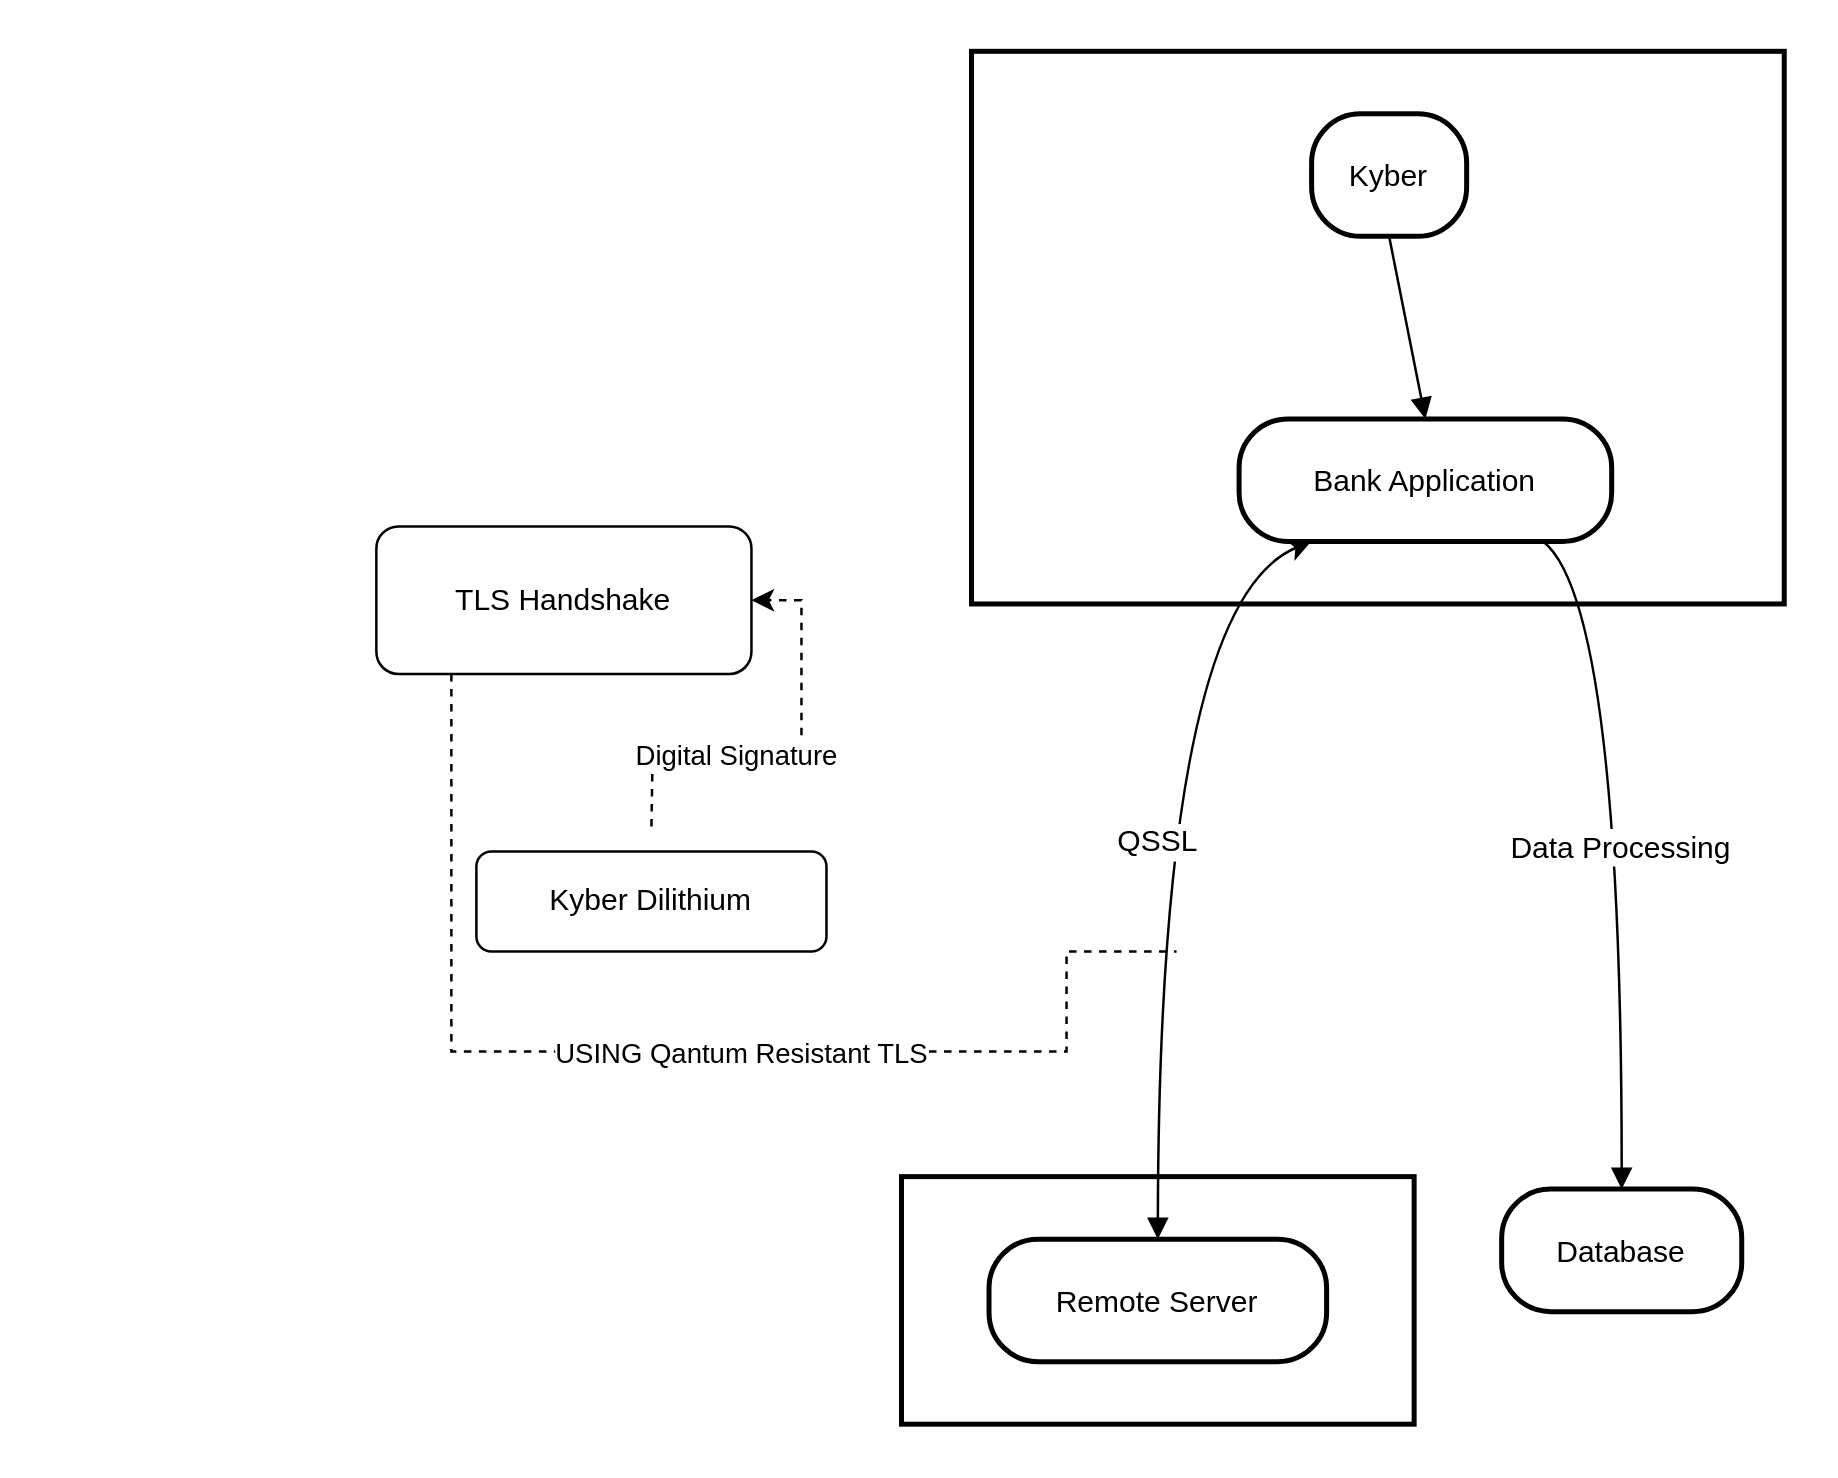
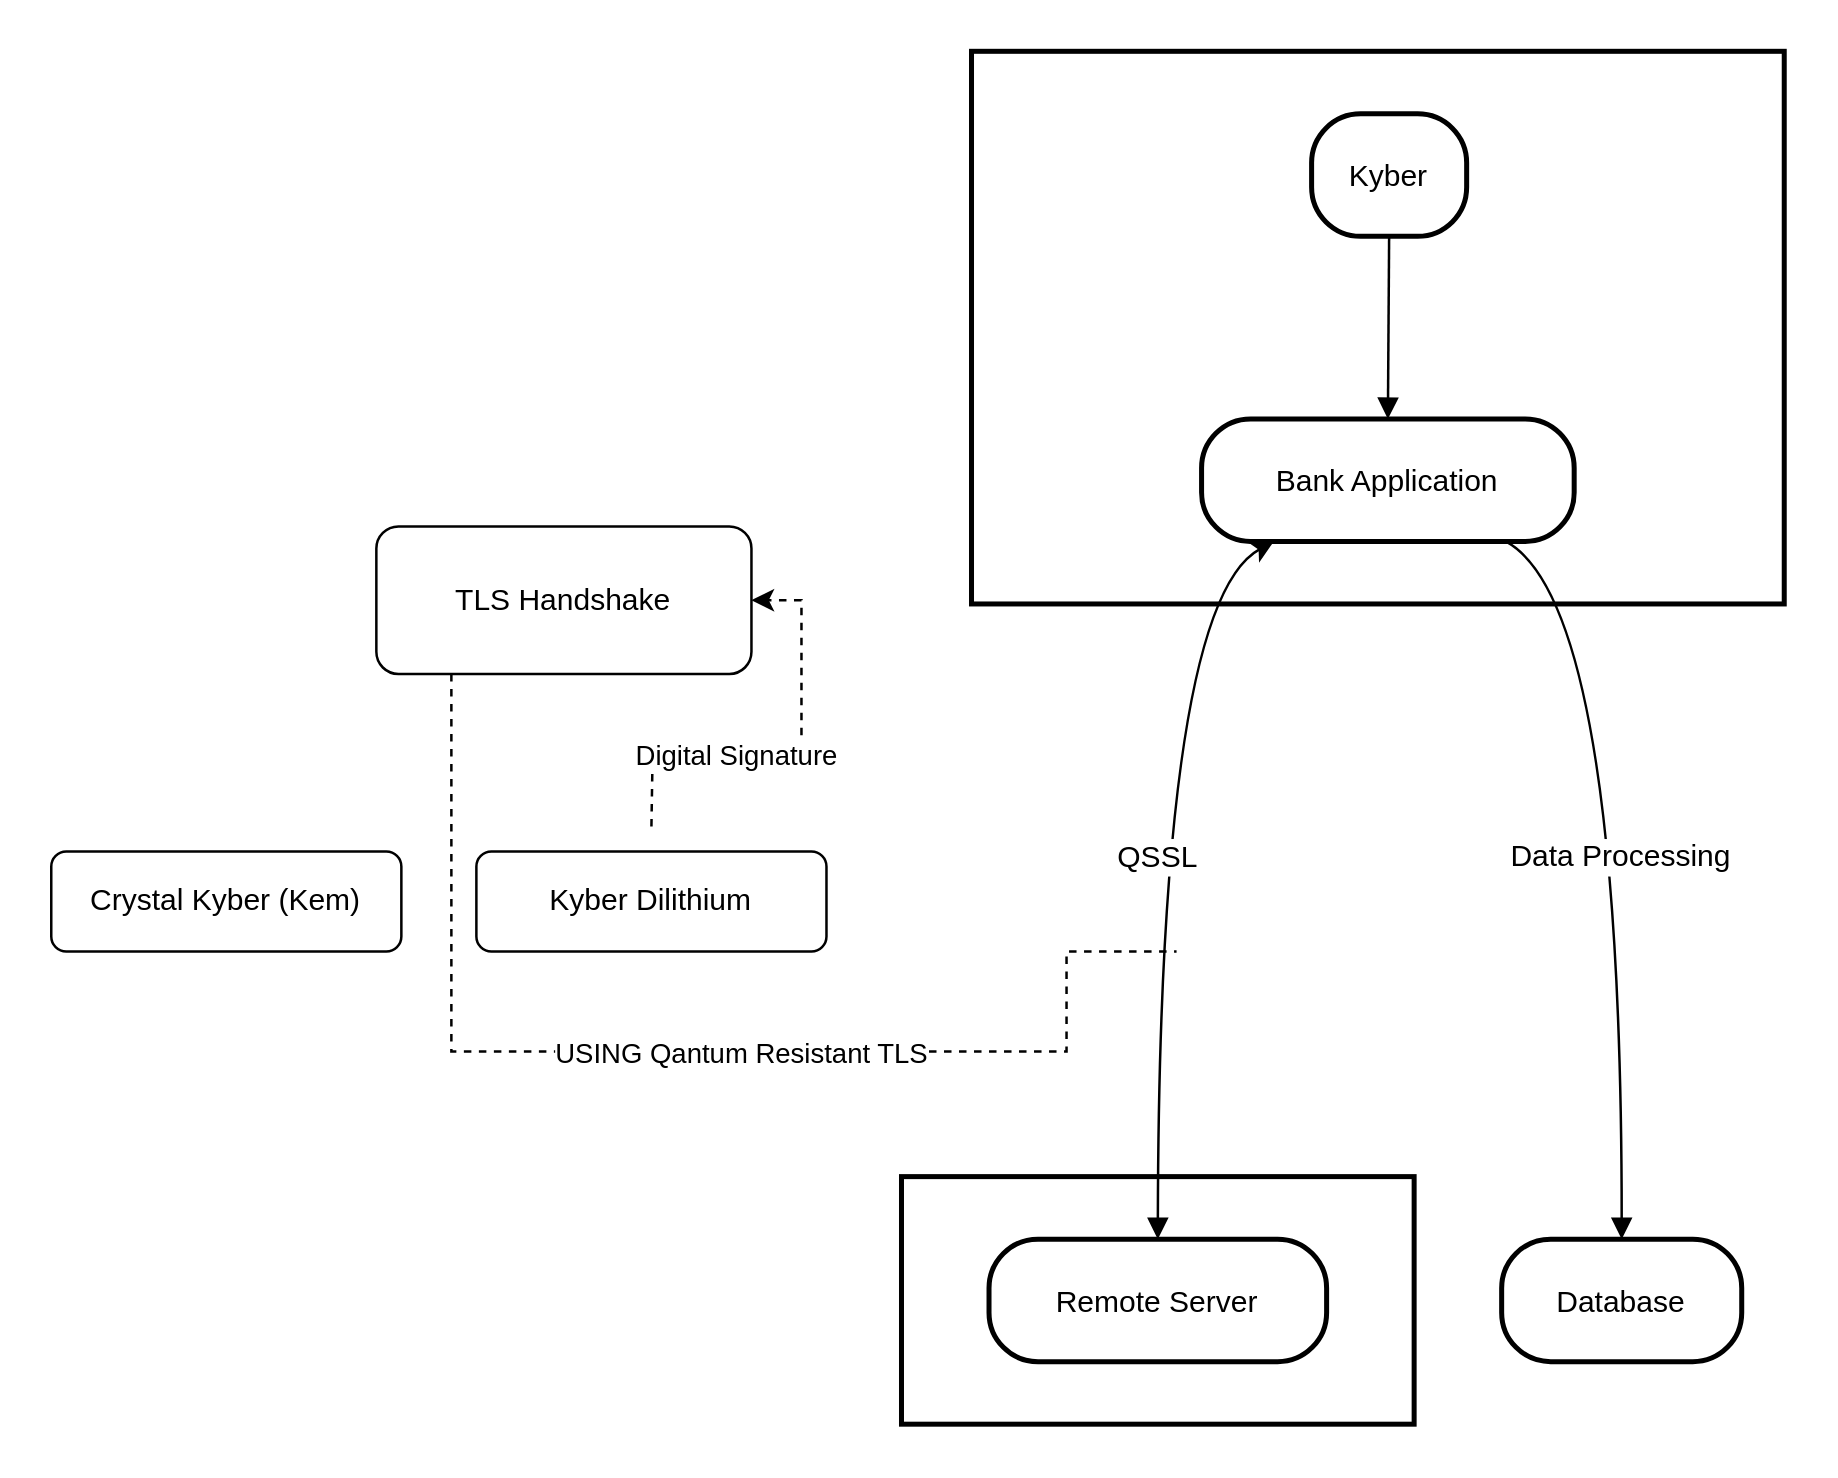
node "Bank Application": moved (1425, 480) -> (1388, 480)
node "Crystal Kyber (Kem)": added
node "Database": moved (1621, 1250) -> (1621, 1300)
